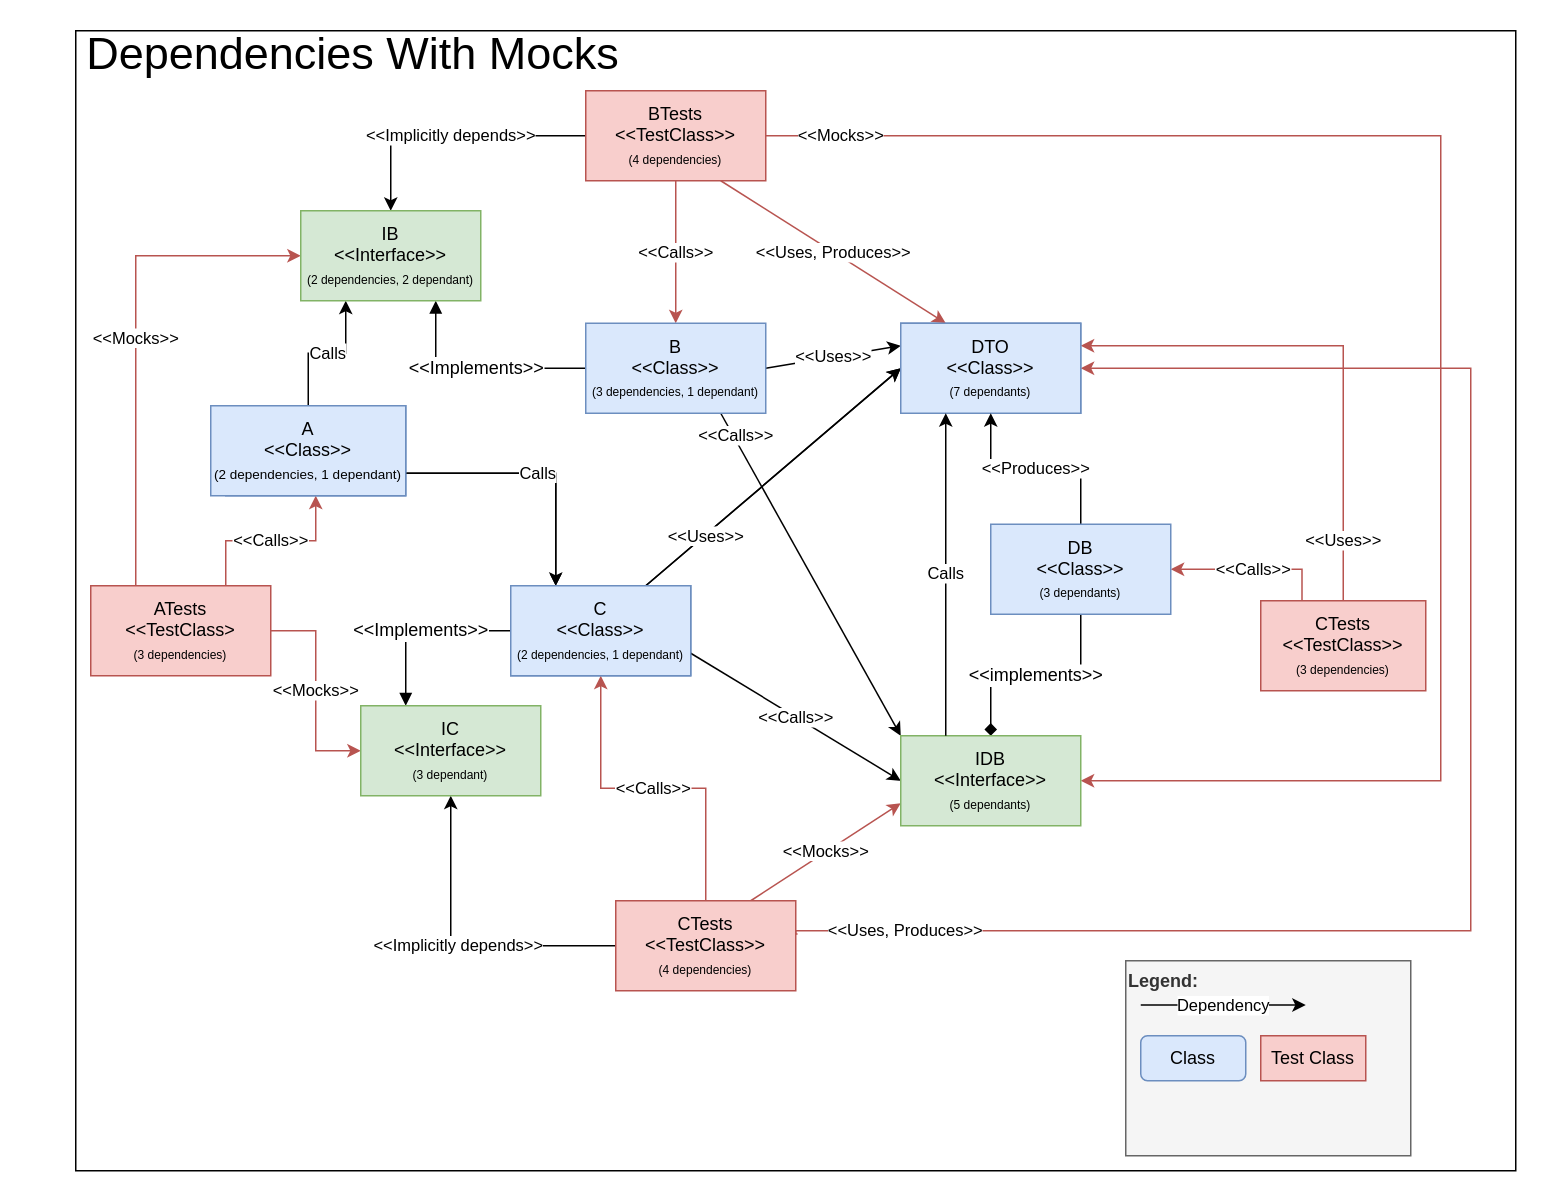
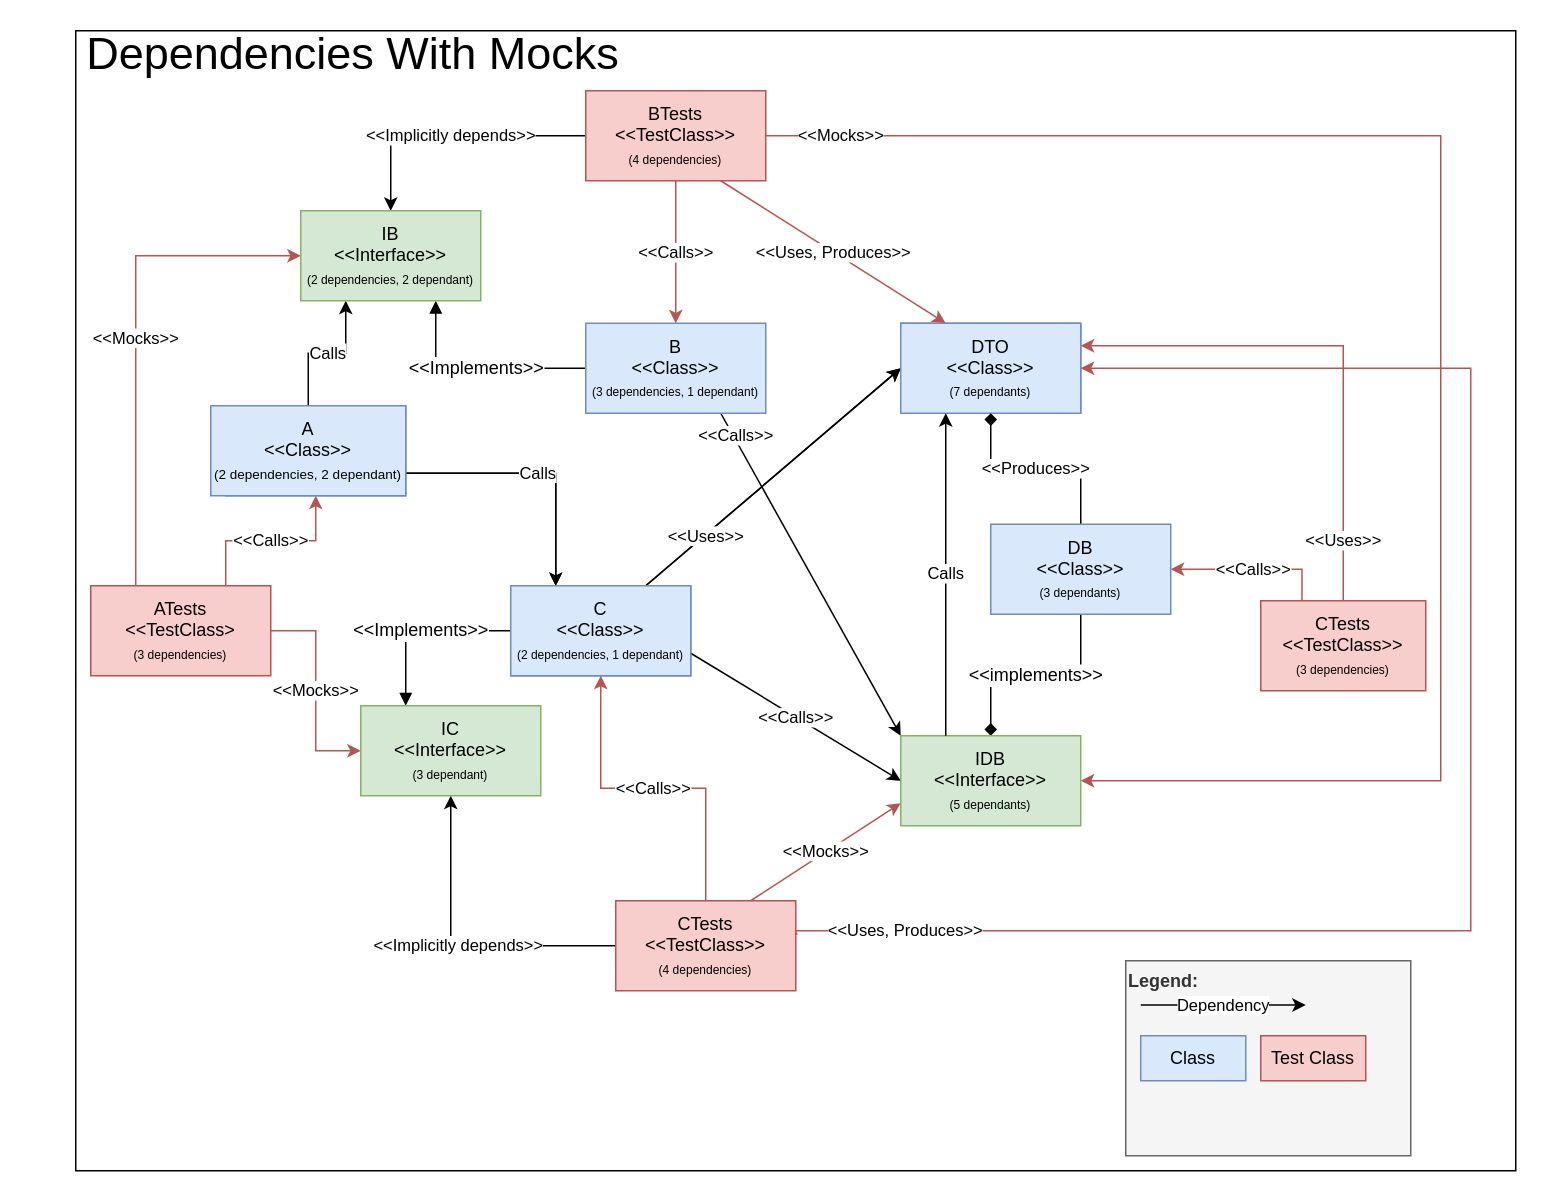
edge "B <<Class>> (3 dependencies, 1 dependant)" -> "DTO <<Class>> (7 dependants)": removed, label "<<Uses>>"
edge "DB <<Class>> (3 dependants)" -> "DTO <<Class>> (7 dependants)": arrowhead classic -> diamond
node "A <<Class>> (2 dependencies, 1 dependant)": label "A <<Class>> (2 dependencies, 1 dependant)" -> "A <<Class>> (2 dependencies, 2 dependant)"
node "Class": shape rounded rectangle -> rectangle
